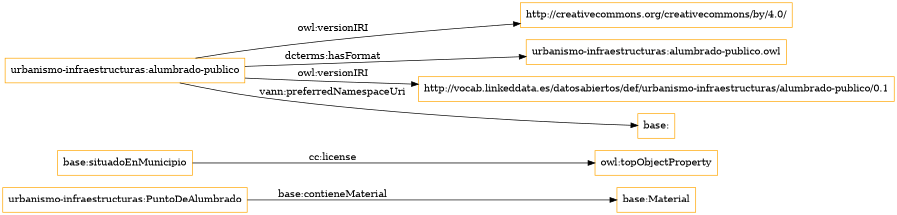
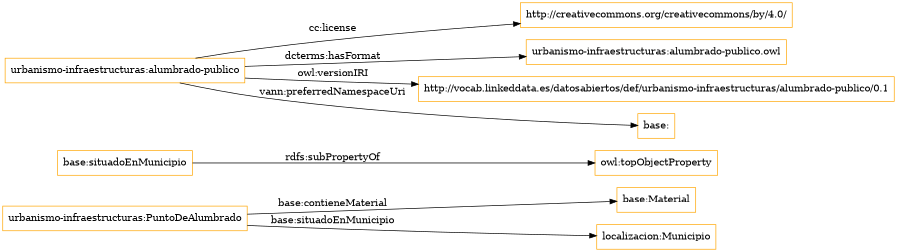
edge "urbanismo-infraestructuras:alumbrado-publico" -> "http://creativecommons.org/creativecommons/by/4.0/": label "owl:versionIRI" -> "cc:license"
edge "base:situadoEnMunicipio" -> "owl:topObjectProperty": label "cc:license" -> "rdfs:subPropertyOf"
node "localizacion:Municipio": added
